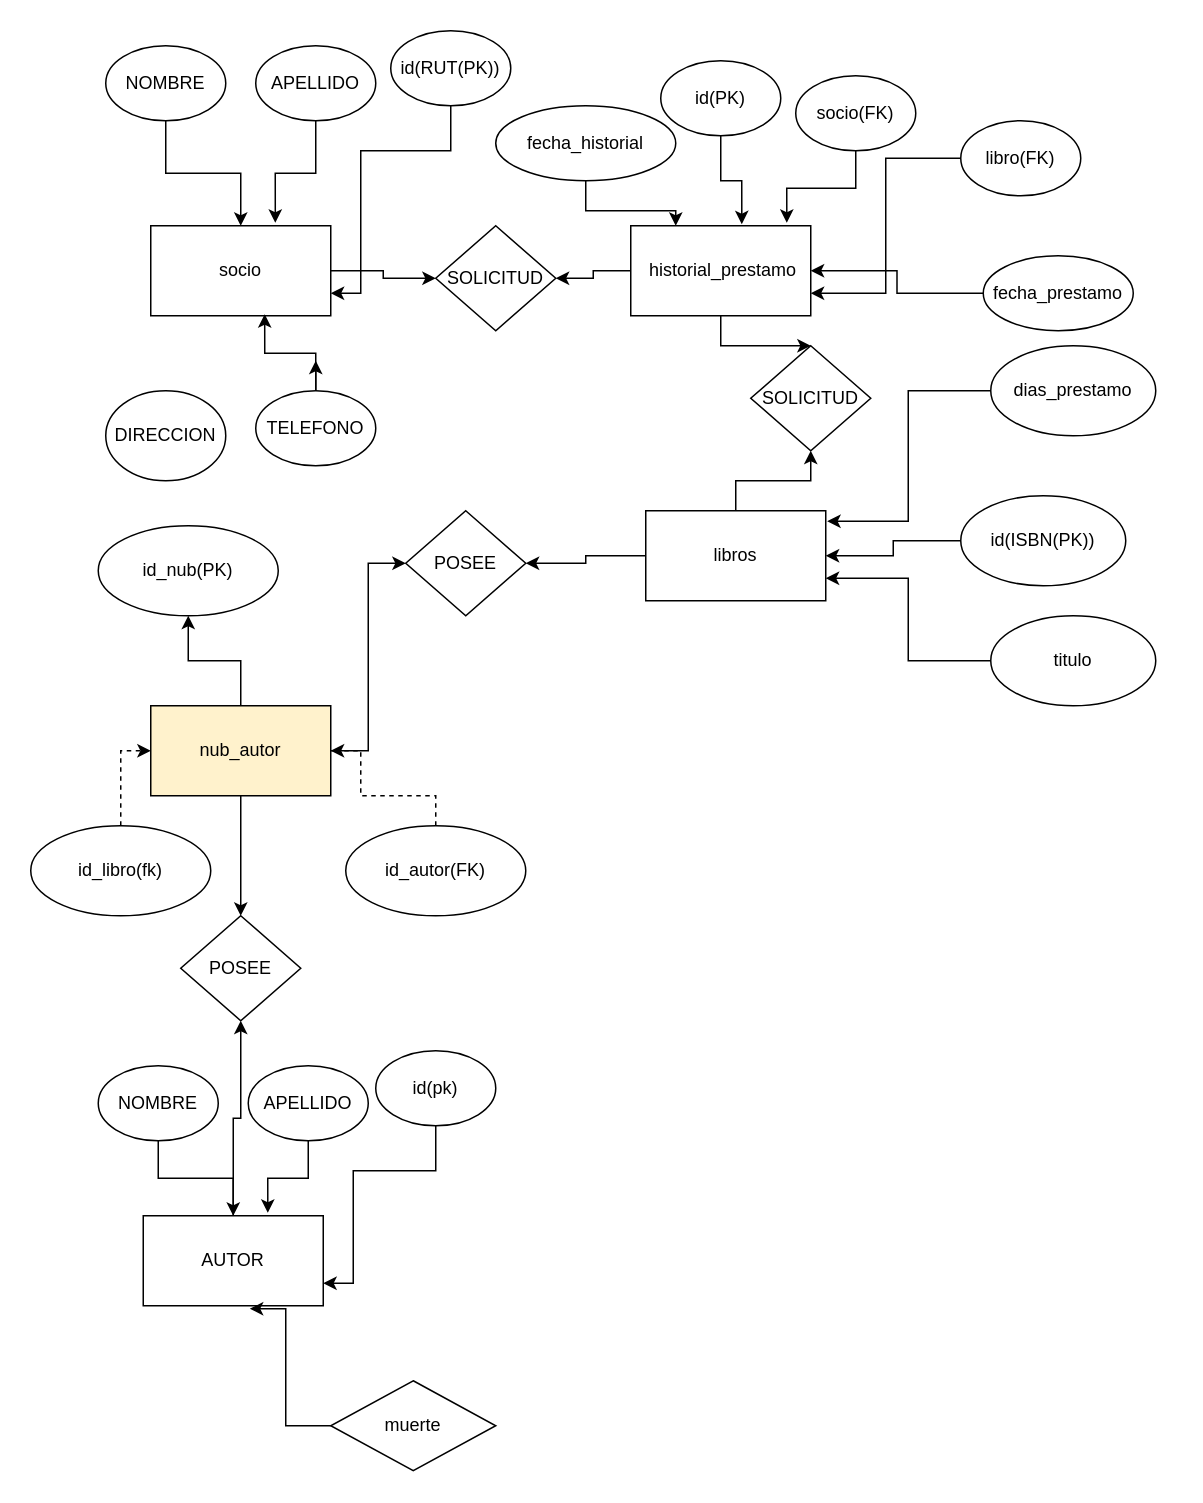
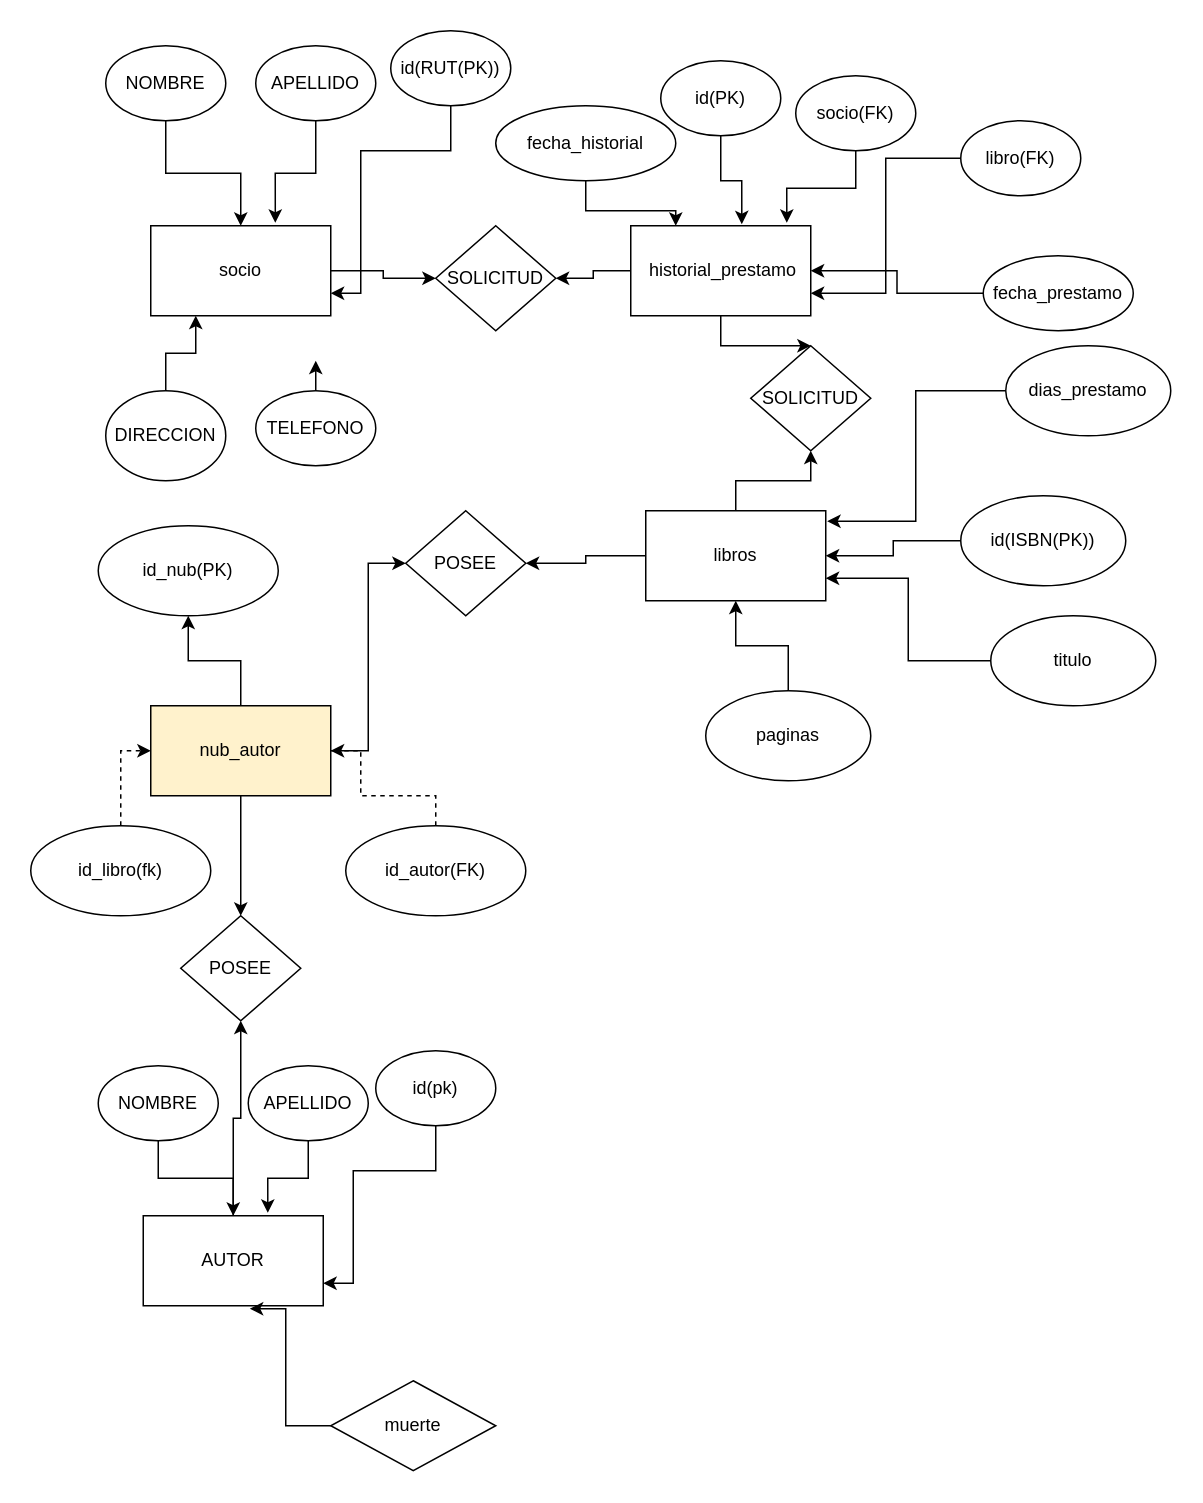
edge "DIRECCION" -> "socio": added
edge "TELEFONO" -> "socio": removed
node "dias_prestamo": moved (1073, 391) -> (1088, 391)
edge "paginas" -> "libros": added
node "paginas": added
